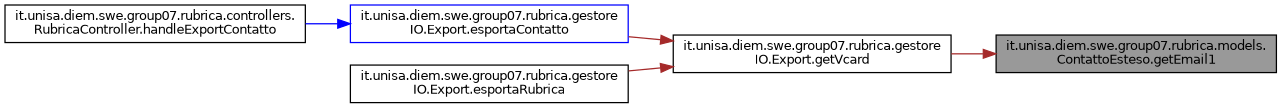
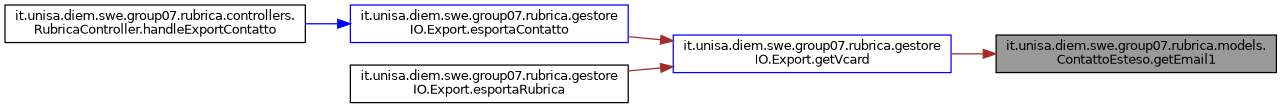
node "it.unisa.diem.swe.group07.rubrica.gestore IO.Export.getVcard": color black -> blue
